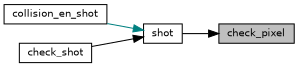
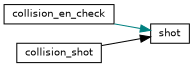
node "collision_en_shot": label "collision_en_shot" -> "collision_en_check"
node "check_pixel": removed
node "check_shot": label "check_shot" -> "collision_shot"
